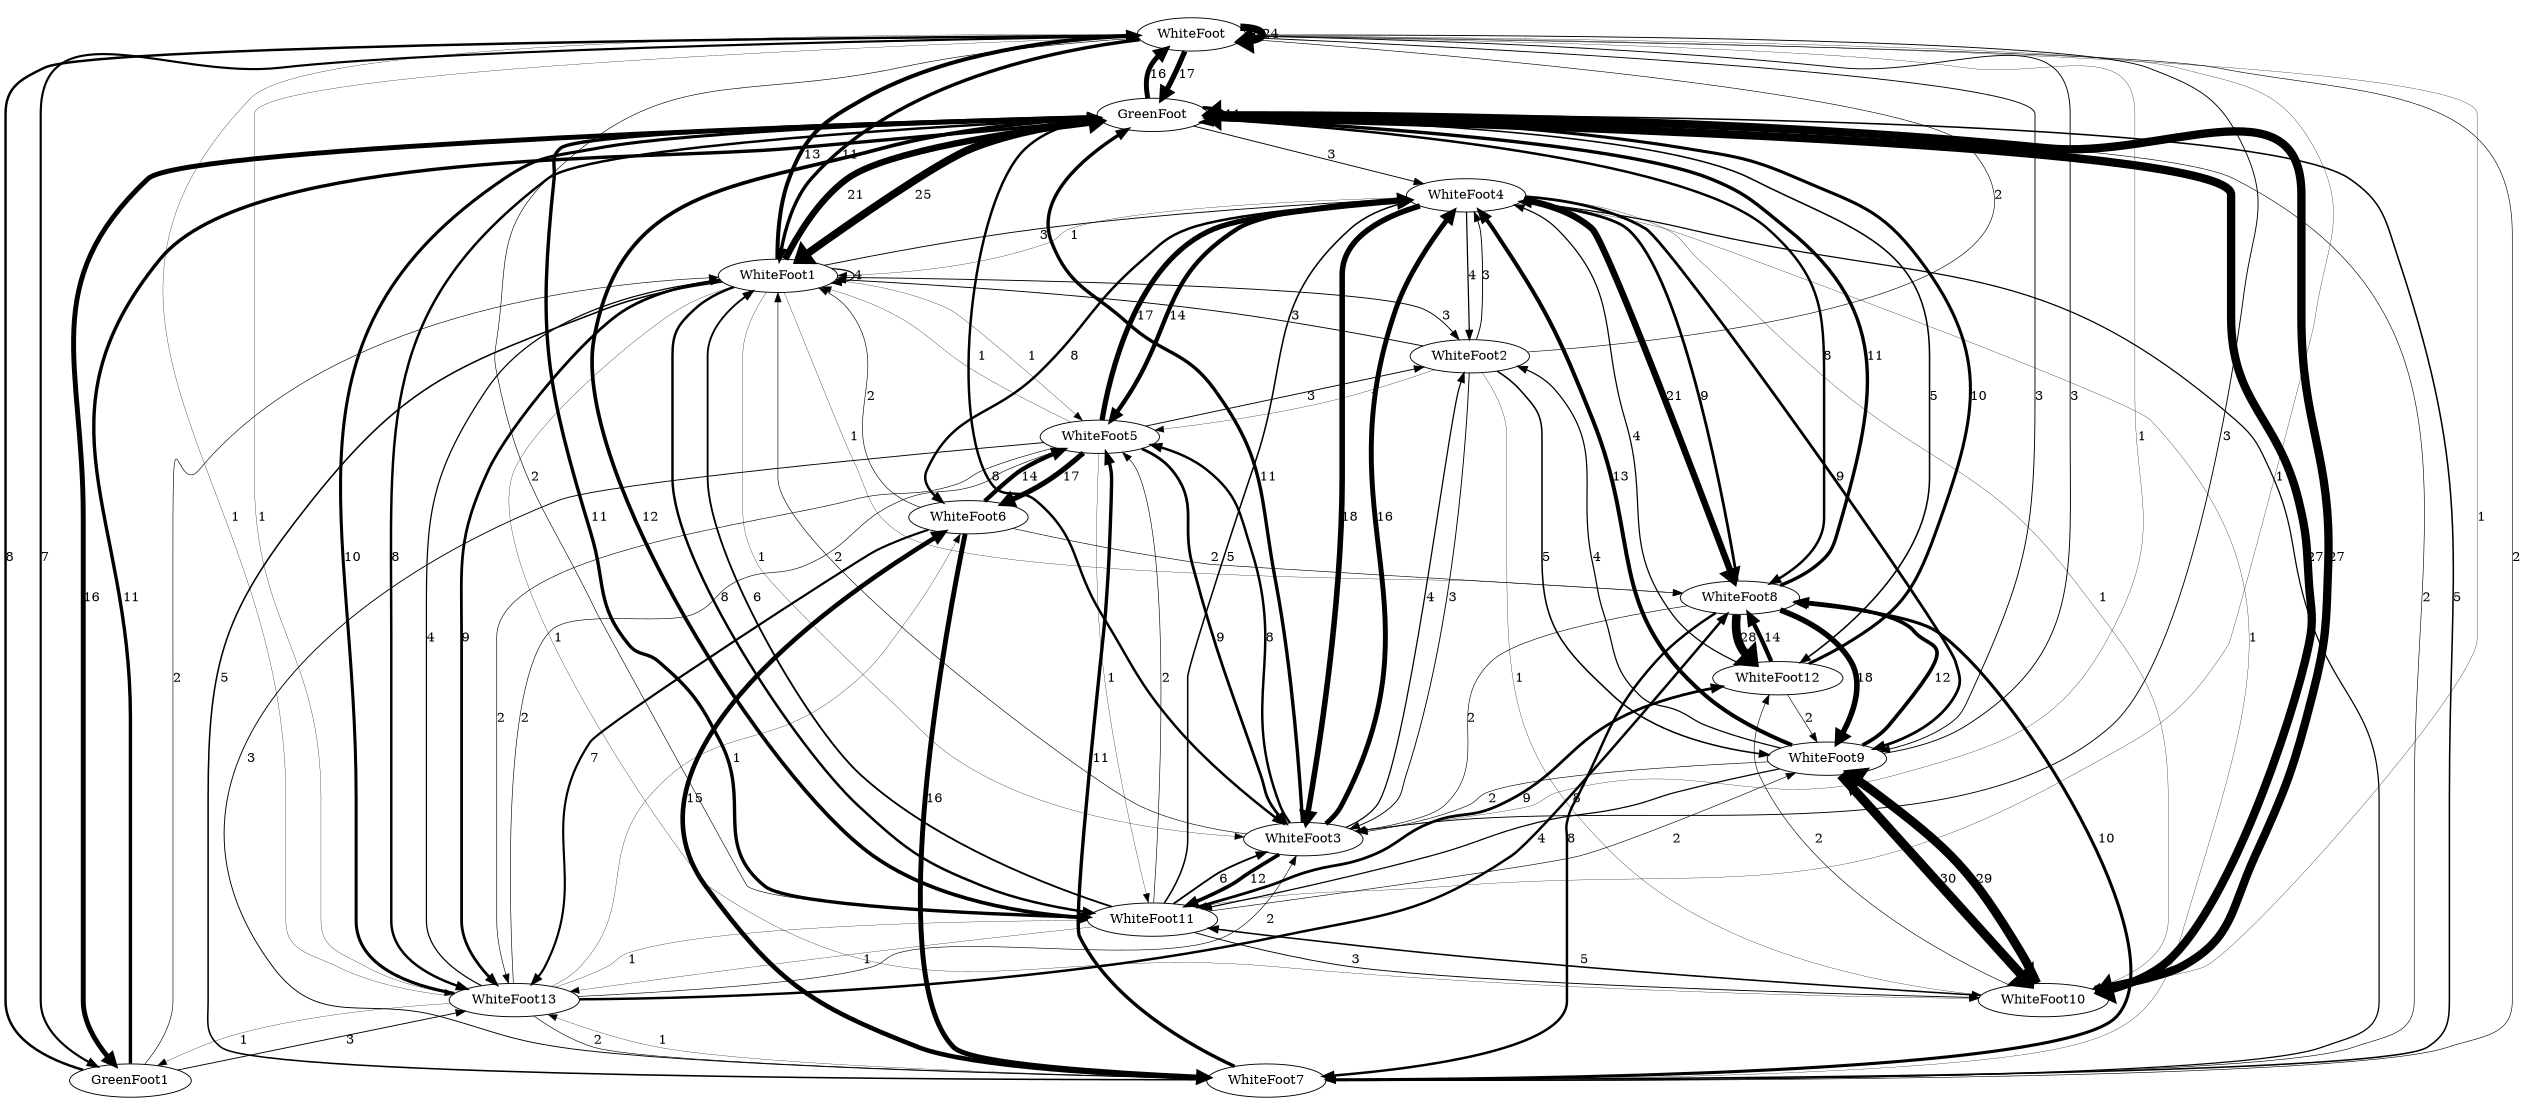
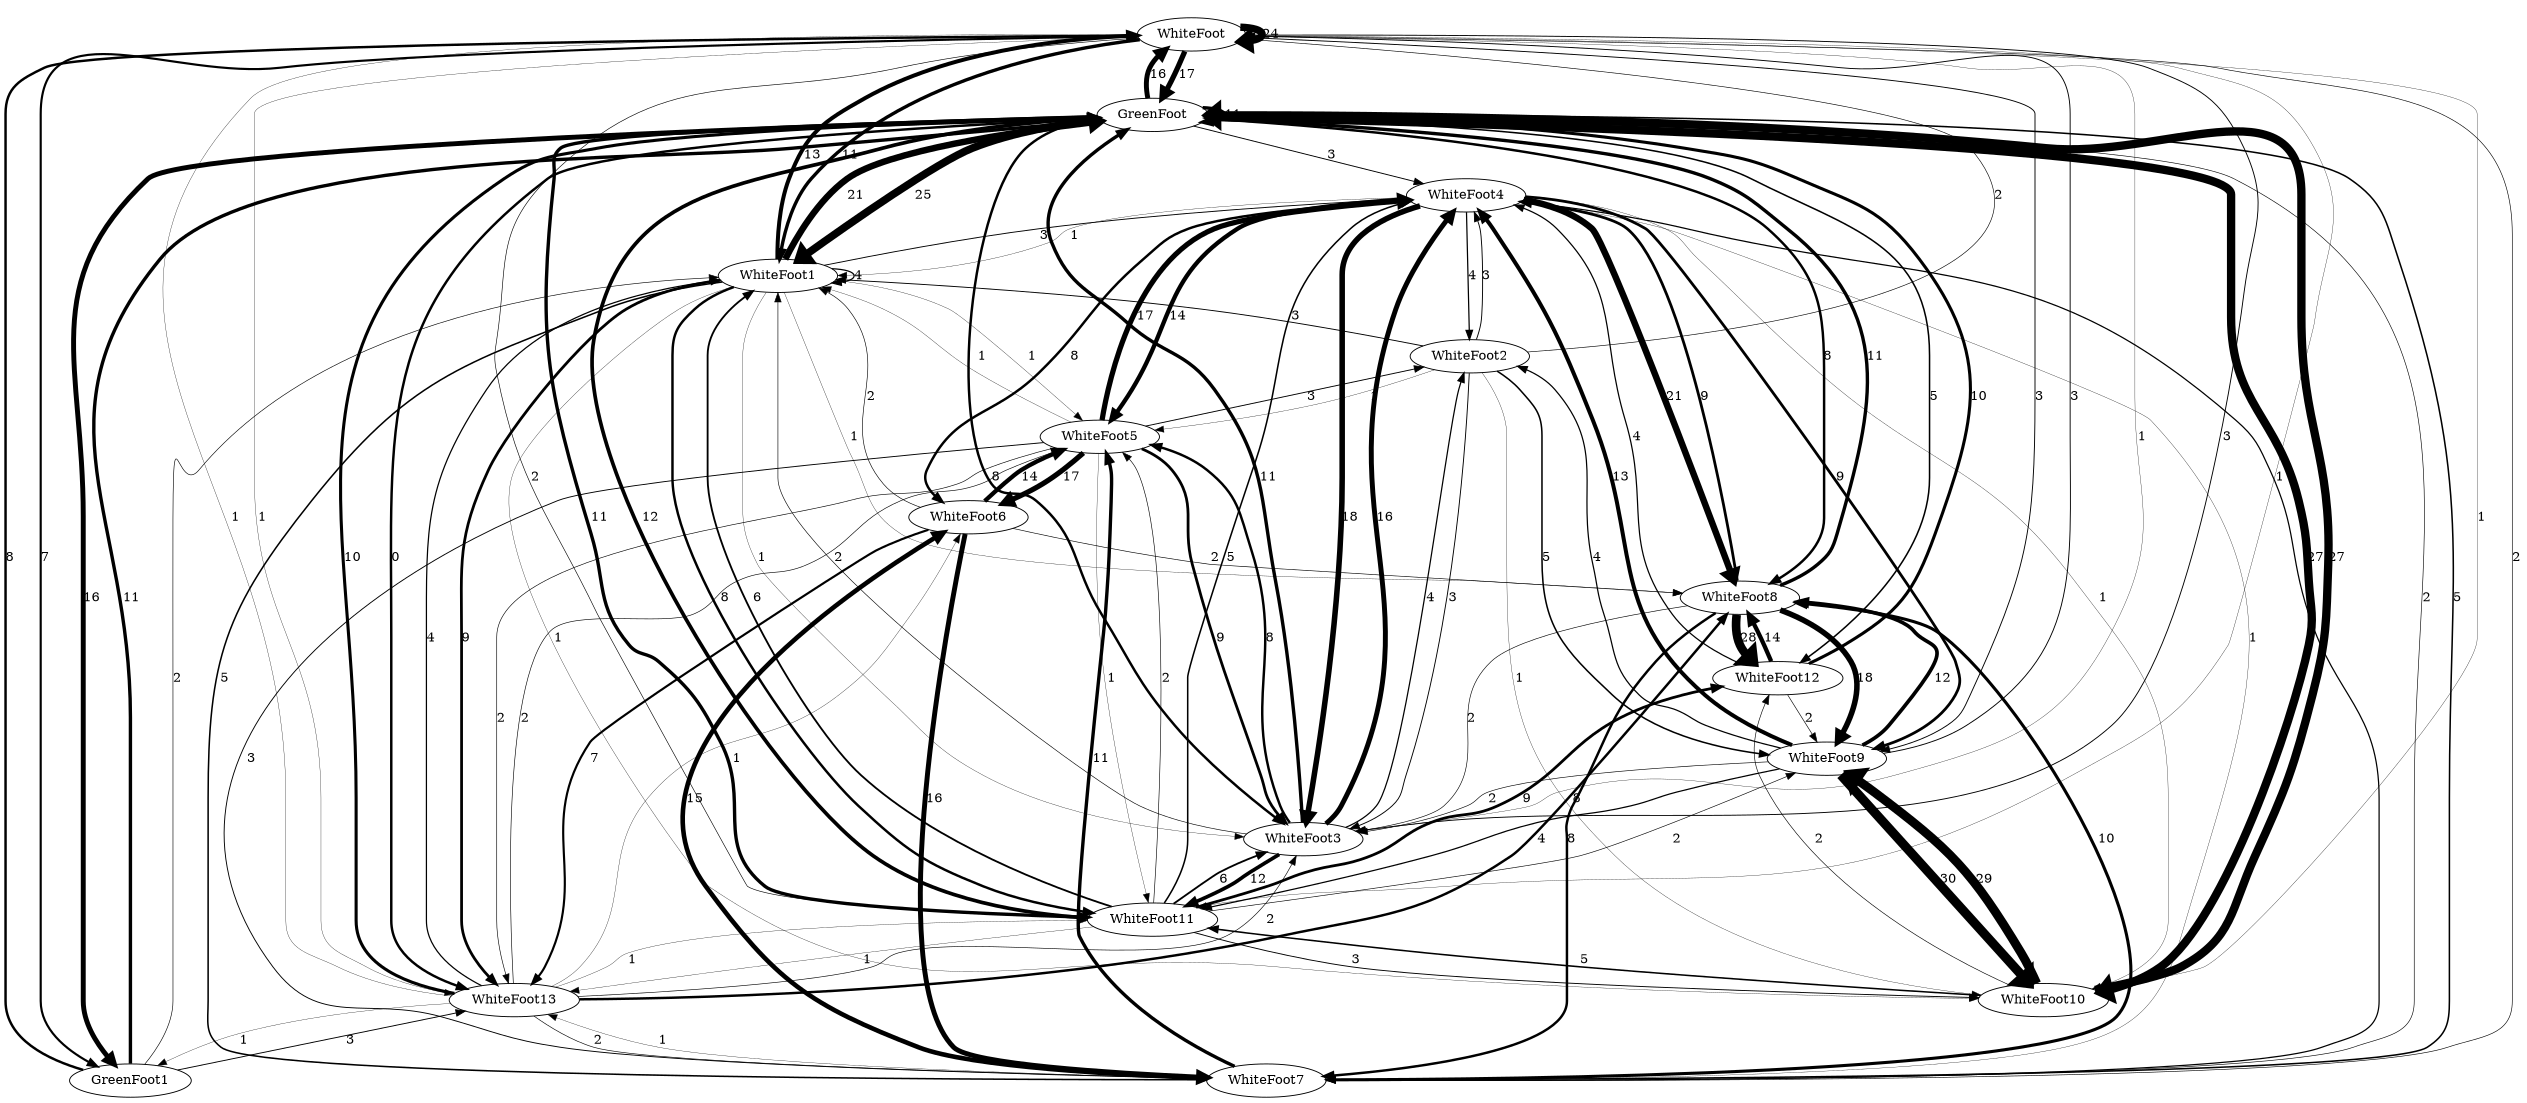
edge "WhiteFoot1" -> "WhiteFoot2": removed, label "3"
edge "GreenFoot" -> "WhiteFoot13": label "8" -> "0"
